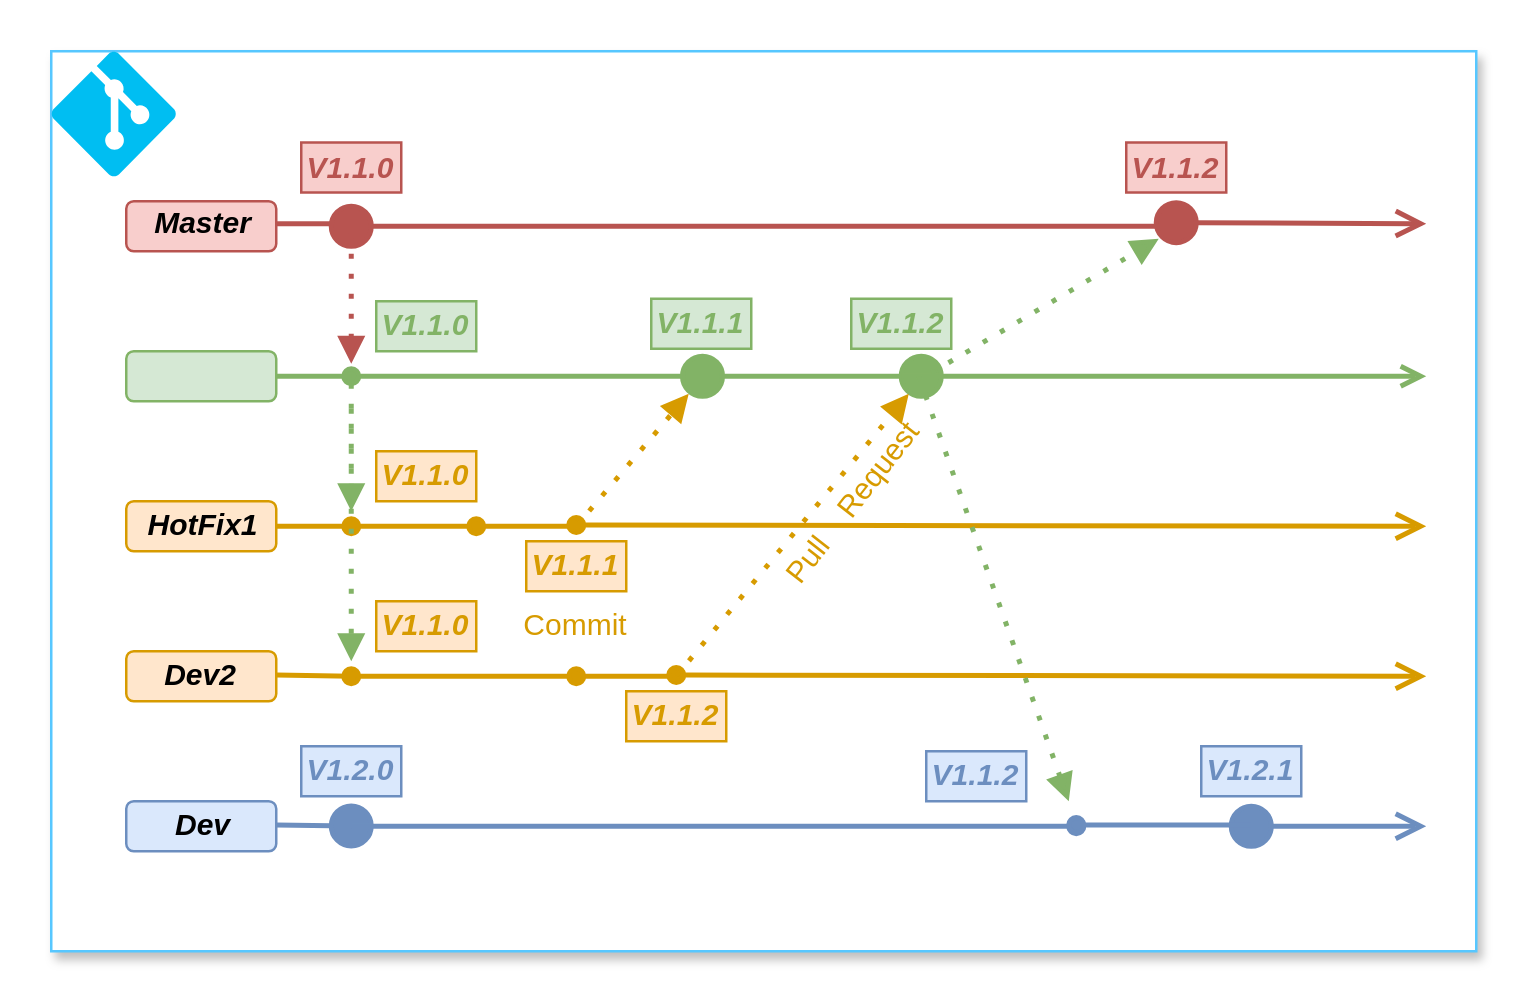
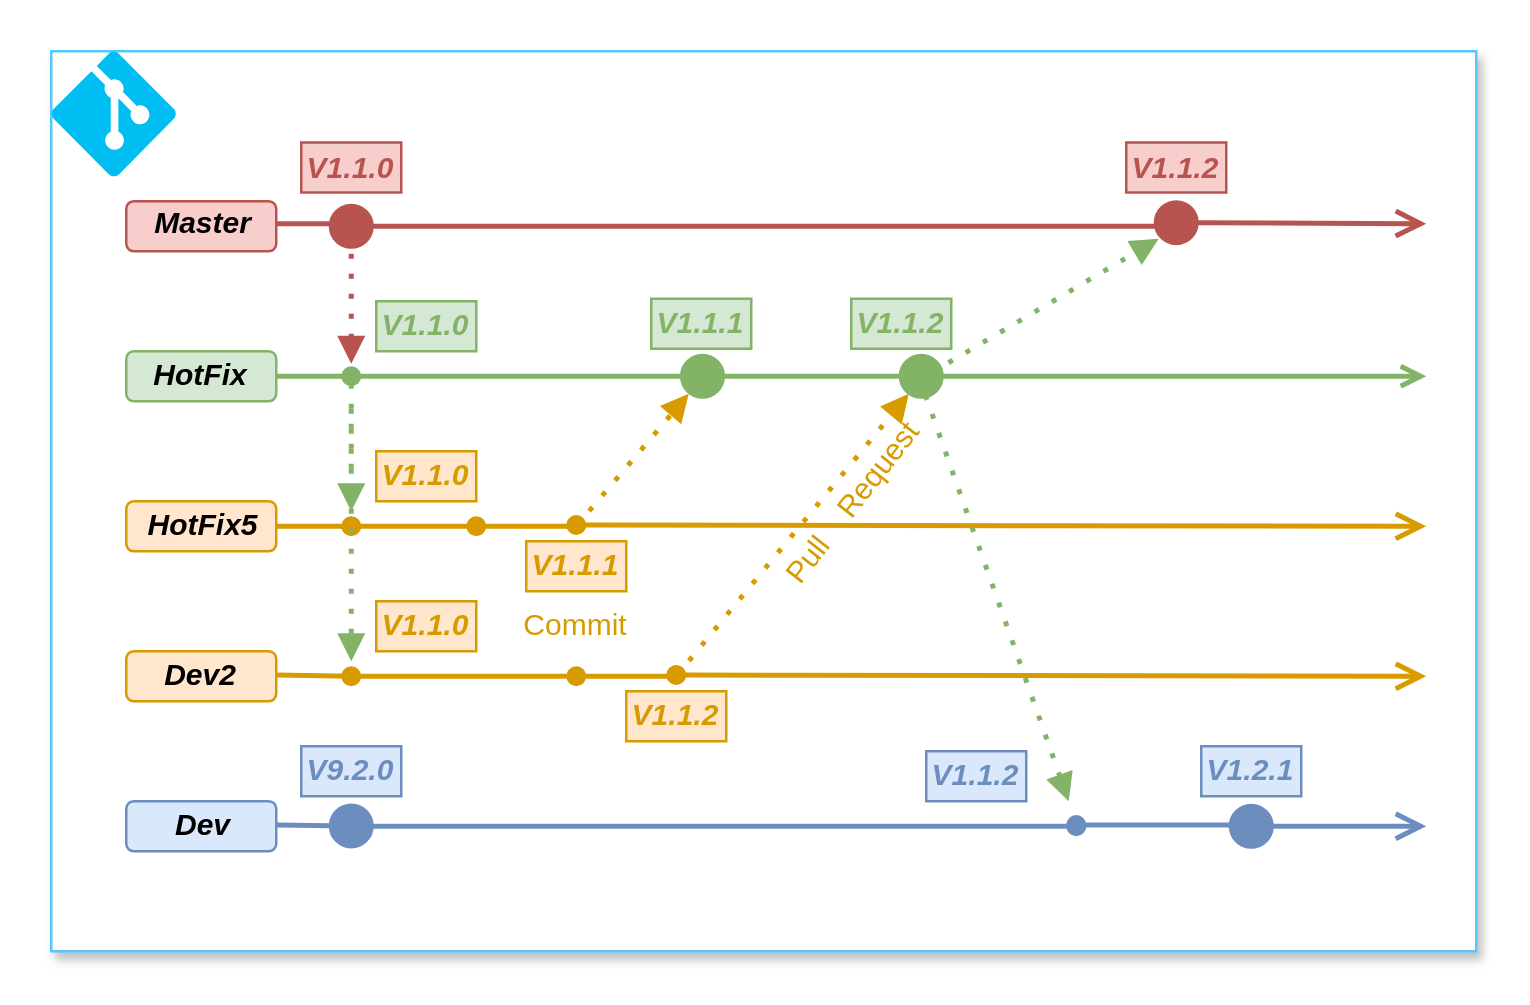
node "HotFix": added
node "HotFix1": label "HotFix1" -> "HotFix5"
node "V1.2.0": label "V1.2.0" -> "V9.2.0"
